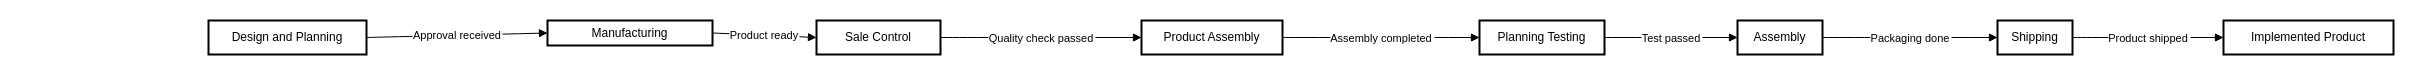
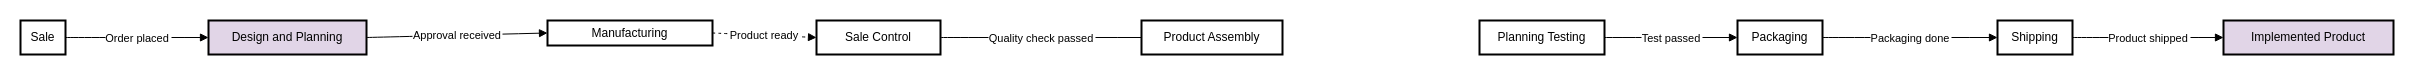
edge "Manufacturing" -> "Sale Control": style solid -> dashed
node "Sale": added
edge "Sale" -> "Design and Planning": added, label "Order placed"
node "Design and Planning": fillcolor #ffffff -> #e1d5e7
edge "Sale Control" -> "Product Assembly": arrowhead block -> none
edge "Product Assembly" -> "Planning Testing": removed, label "Assembly completed"
node "Assembly": label "Assembly" -> "Packaging"
node "Implemented Product": fillcolor #ffffff -> #e1d5e7
